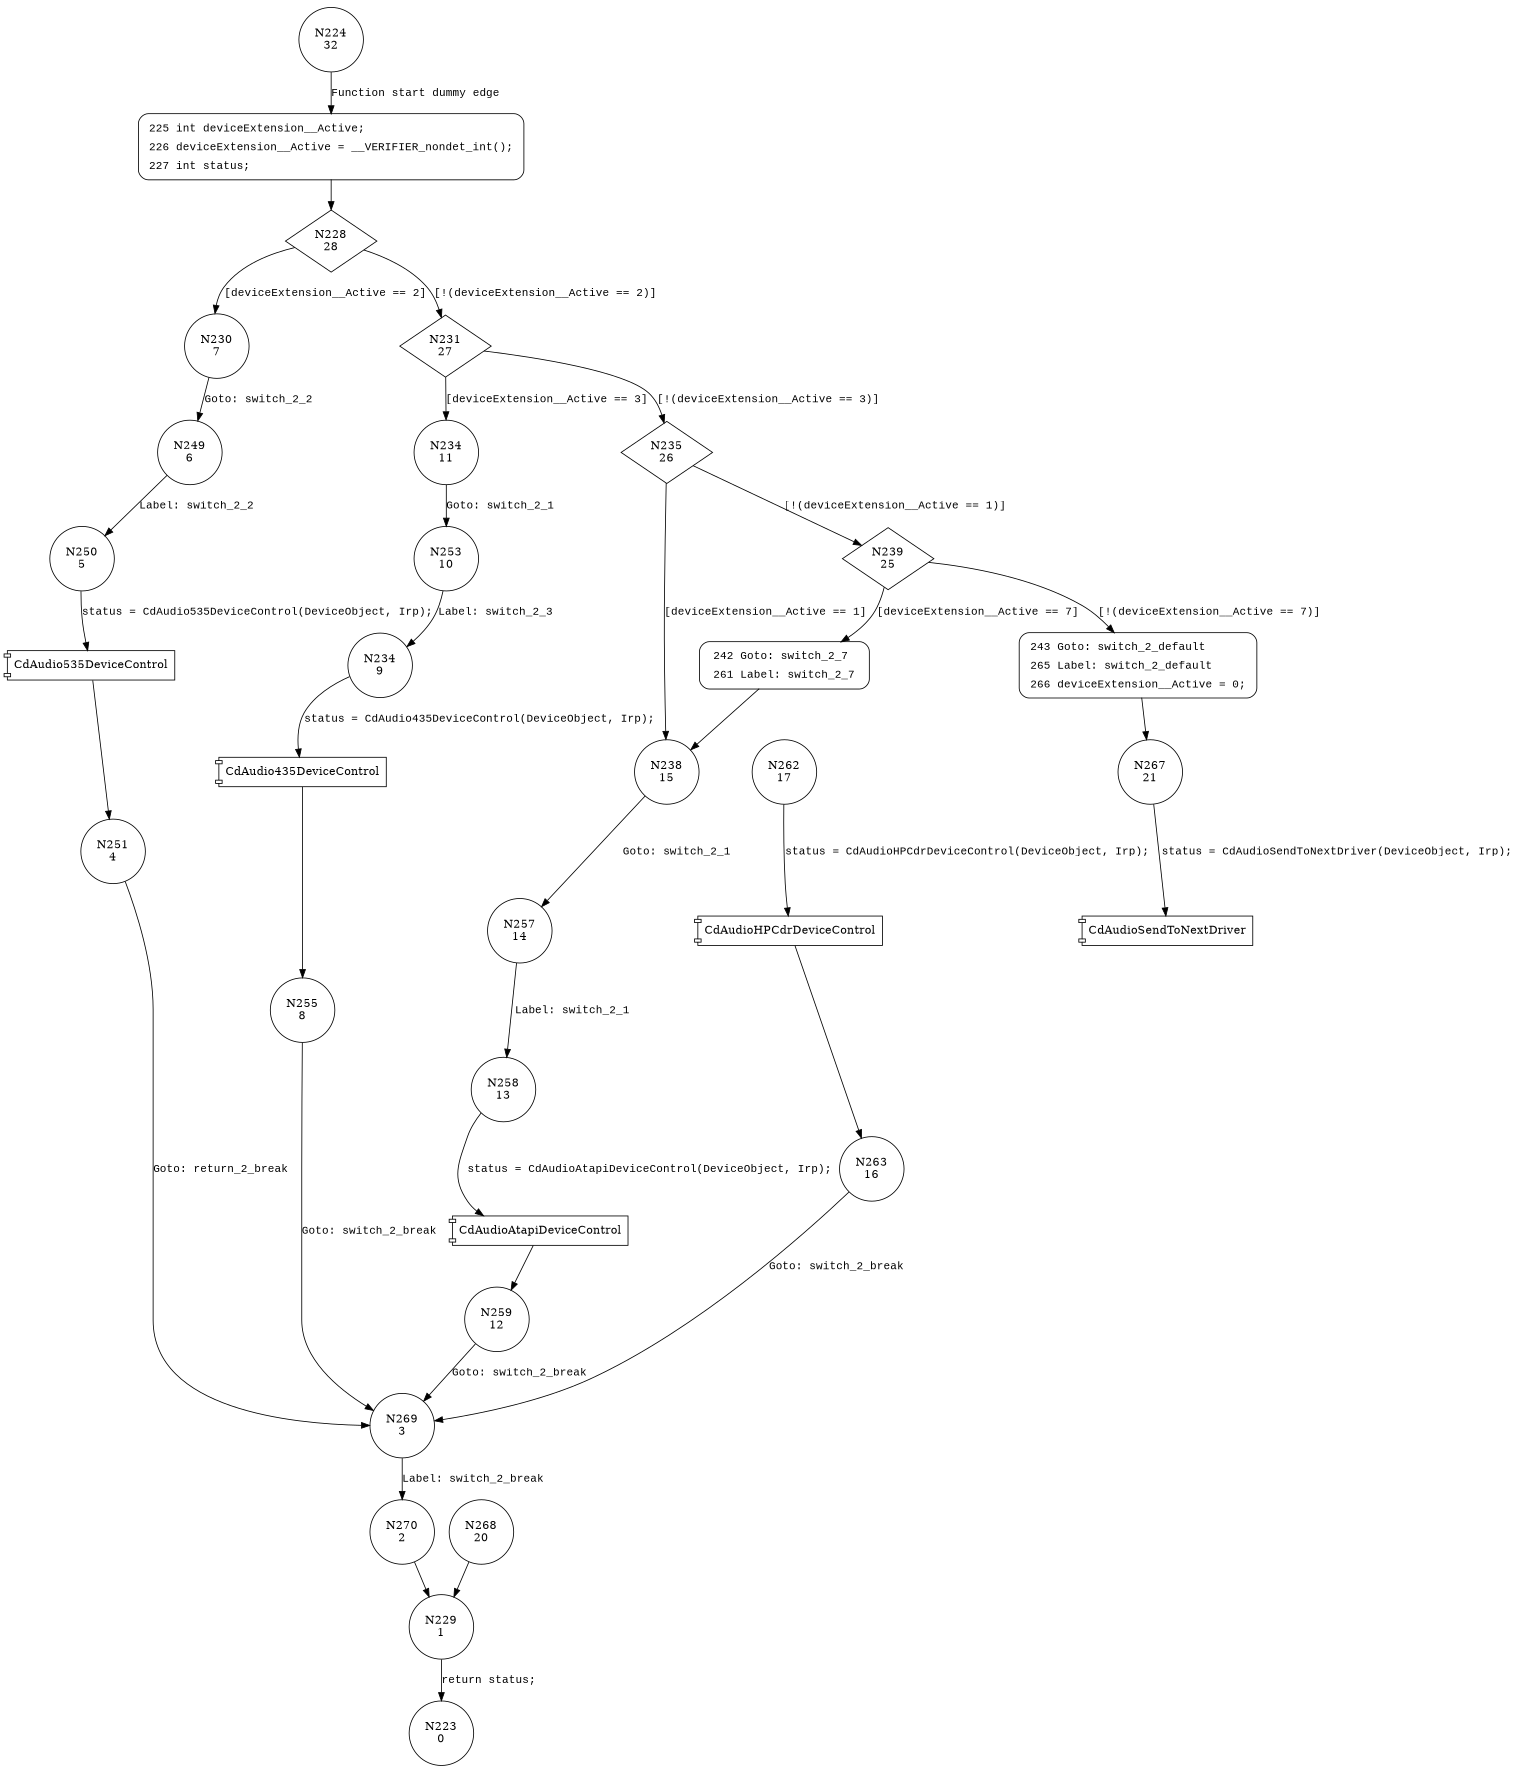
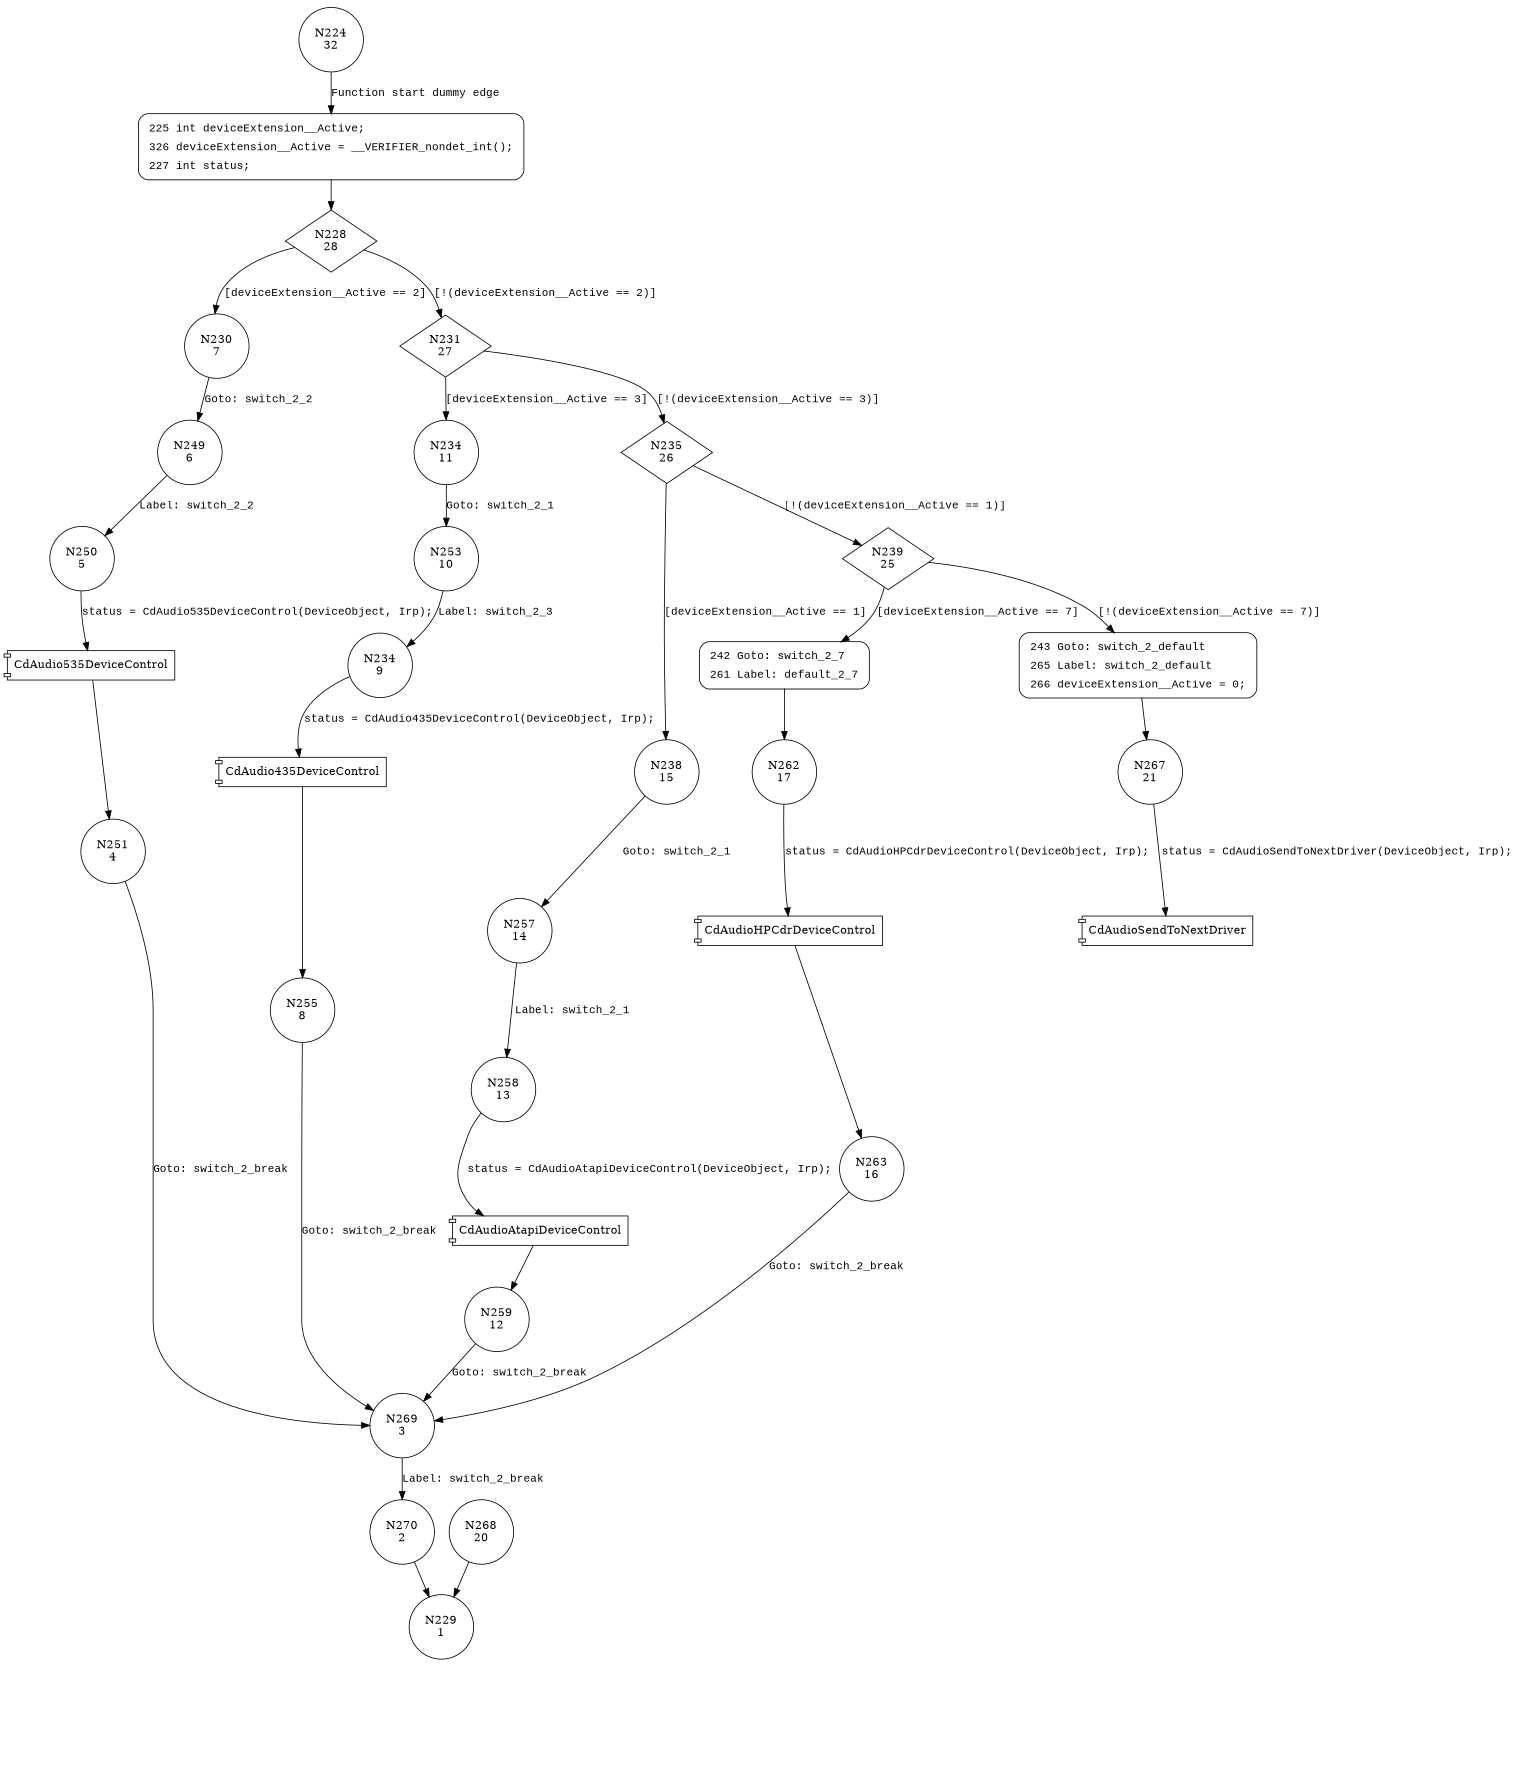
node "225": text "226" -> "326"
node "242": text "Label: switch_2_7" -> "Label: default_2_7"
edge "242" -> "N238 15": now "242" -> "N262 17"
edge "N251 4" -> "N269 3": label "Goto: return_2_break" -> "Goto: switch_2_break"
node "N223 0": removed
